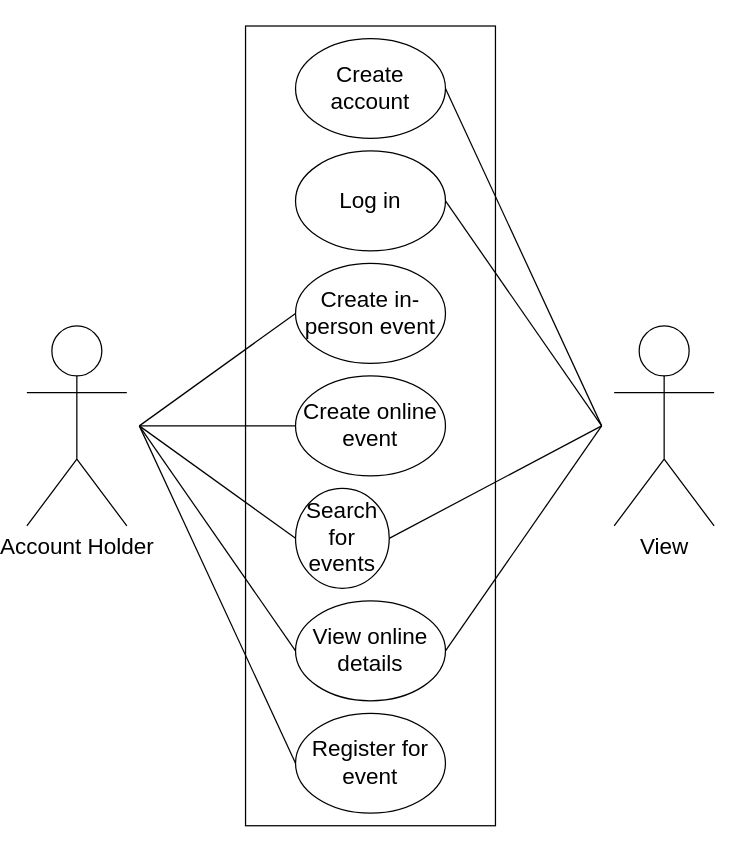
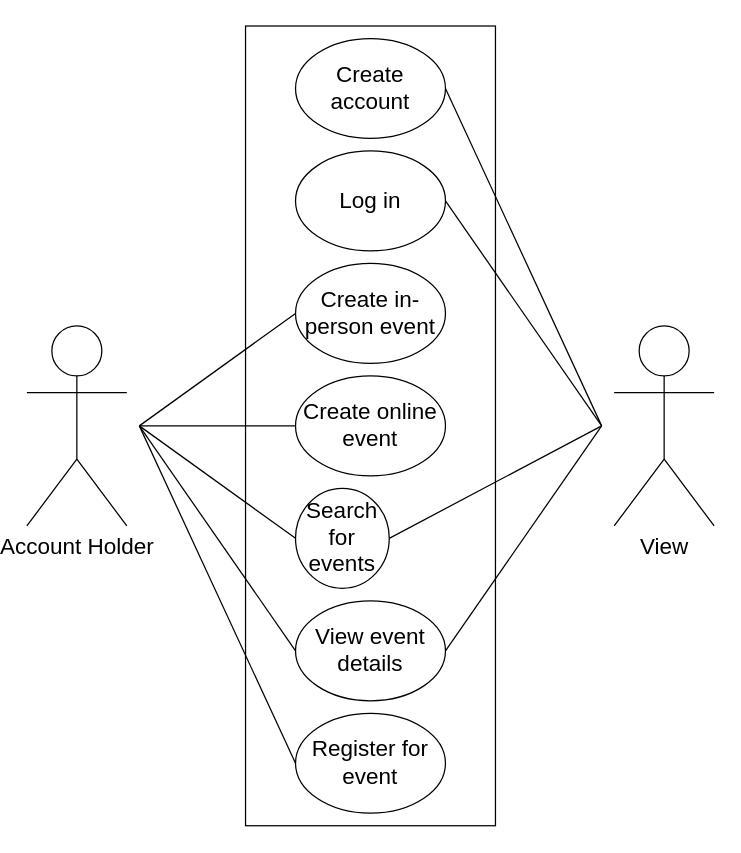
node "View online details": label "View online details" -> "View event details"
